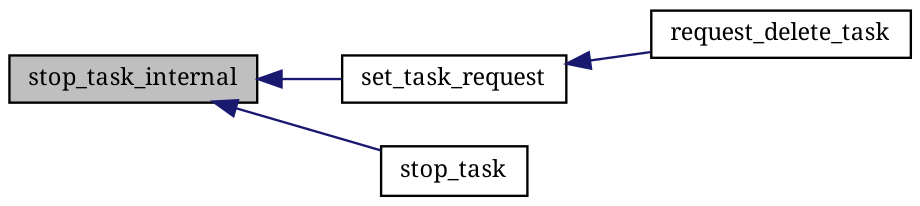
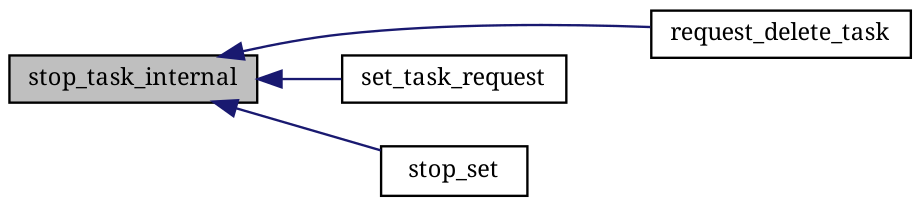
edge "request_delete_task" -> "set_task_request": now "request_delete_task" -> "stop_task_internal"
node "stop_task": label "stop_task" -> "stop_set"
